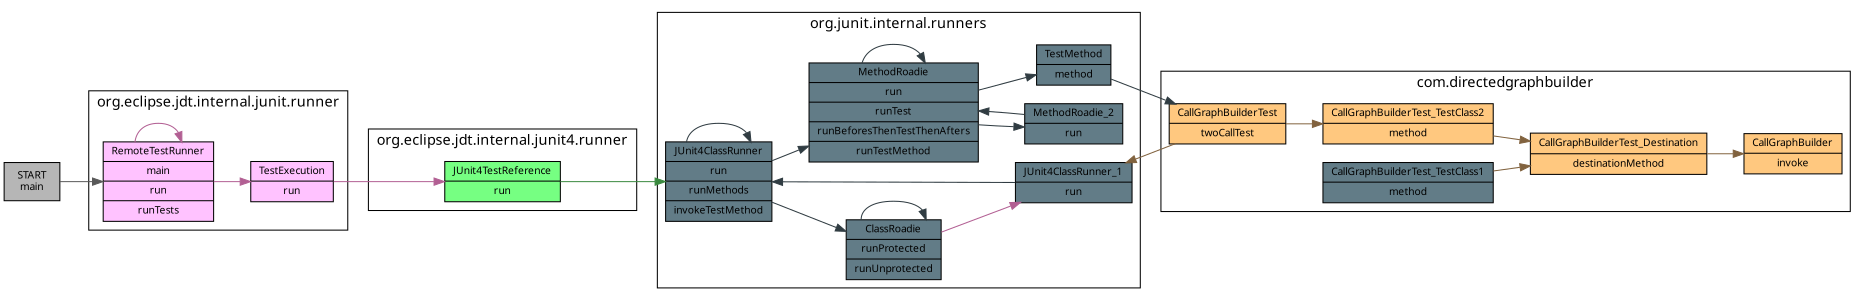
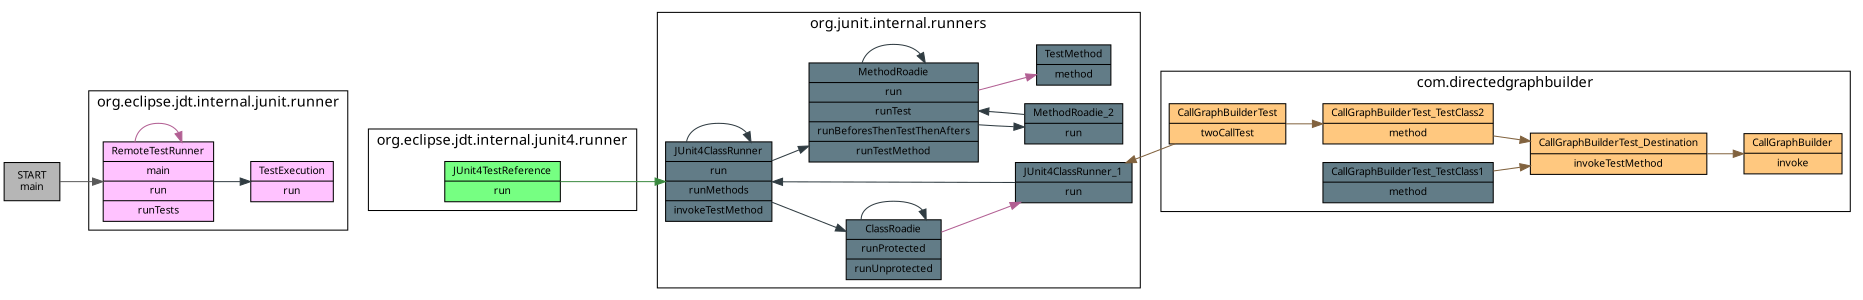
edge "MethodRoadie" -> "TestMethod": color #303c42 -> #b25f93
edge "TestMethod" -> "CallGraphBuilderTest": removed
node "CallGraphBuilderTest_Destination": text "destinationMethod" -> "invokeTestMethod"
edge "RemoteTestRunner" -> "TestExecution": color #b25f93 -> #303c42
edge "TestExecution" -> "JUnit4TestReference": removed
